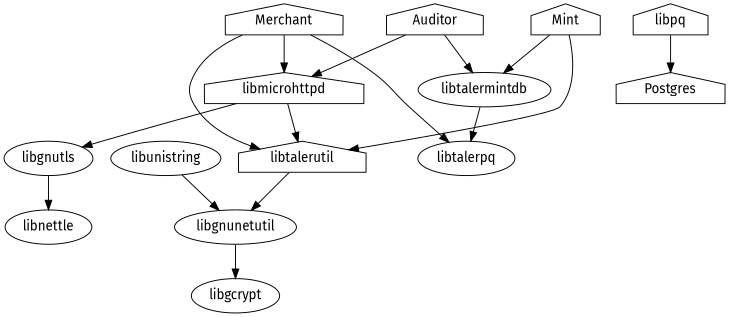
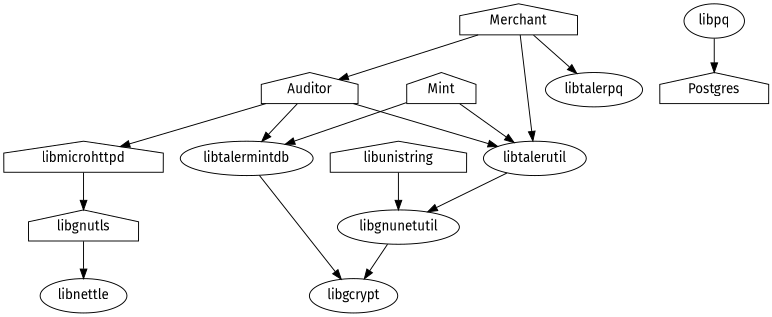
node "libpq": shape house -> ellipse
edge "Merchant" -> "libmicrohttpd": now "Merchant" -> "Auditor"
edge "libmicrohttpd" -> "libtalerutil": now "Auditor" -> "libtalerutil"
edge "libtalermintdb" -> "libtalerpq": now "libtalermintdb" -> "libgcrypt"
node "libgnutls": shape ellipse -> house
node "libunistring": shape ellipse -> house
node "libtalerutil": shape house -> ellipse
